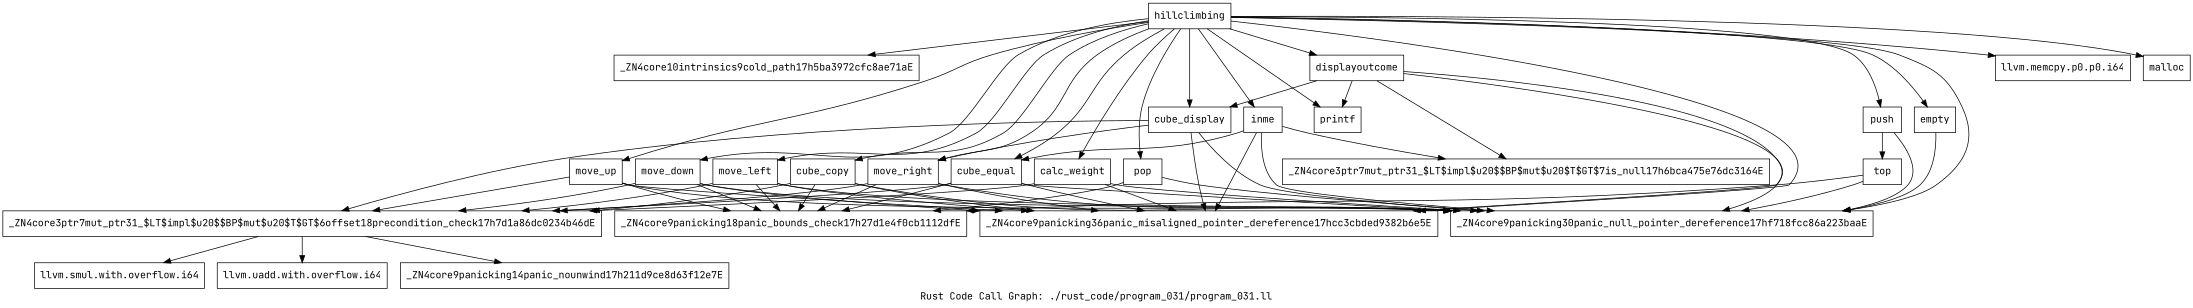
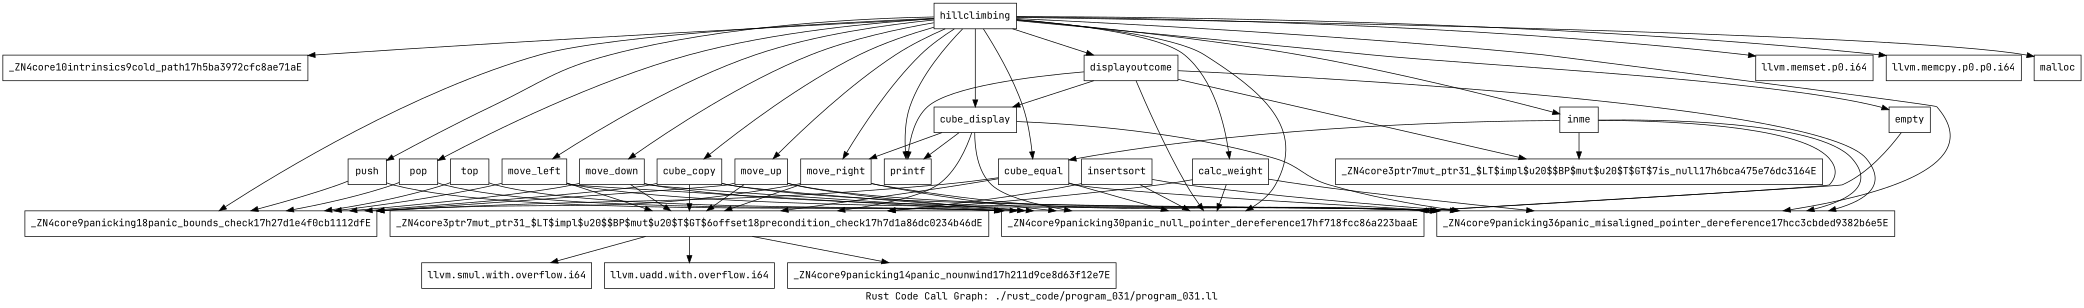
edge "hillclimbing" -> "_ZN4core9panicking18panic_bounds_check17h27d1e4f0cb1112dfE": added
node "llvm.memset.p0.i64": added
edge "push" -> "top": now "push" -> "_ZN4core9panicking18panic_bounds_check17h27d1e4f0cb1112dfE"
edge "cube_display" -> "printf": added
node "insertsort": added
